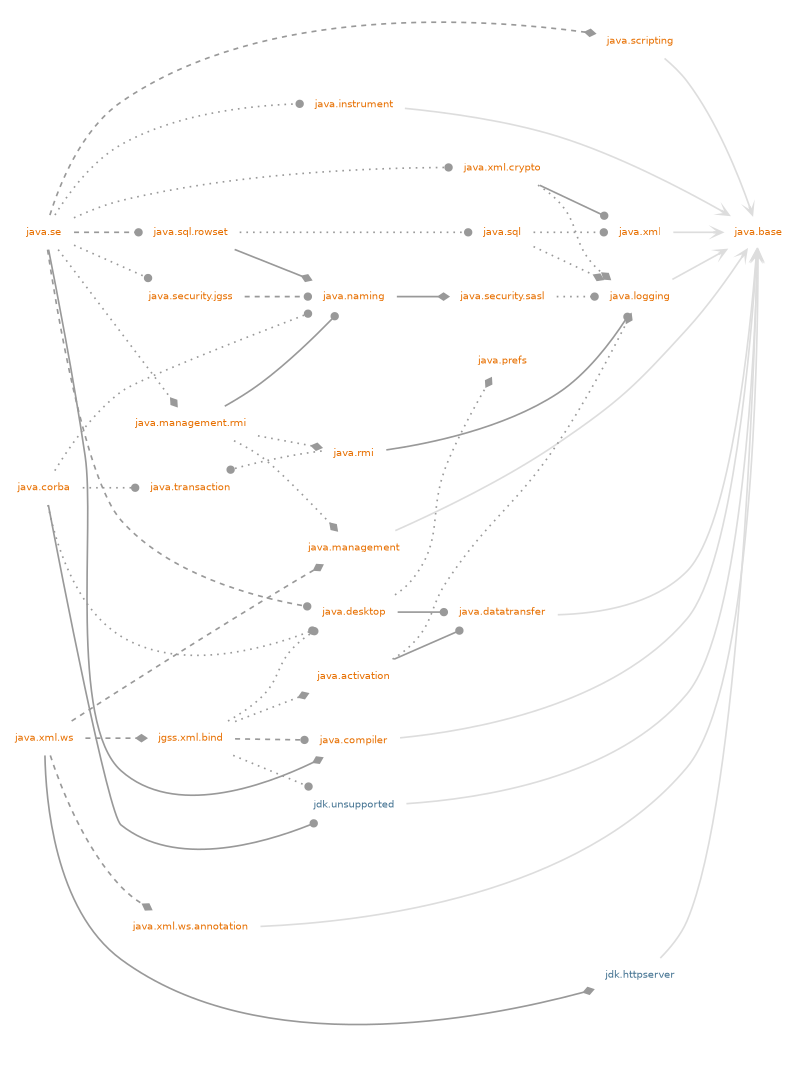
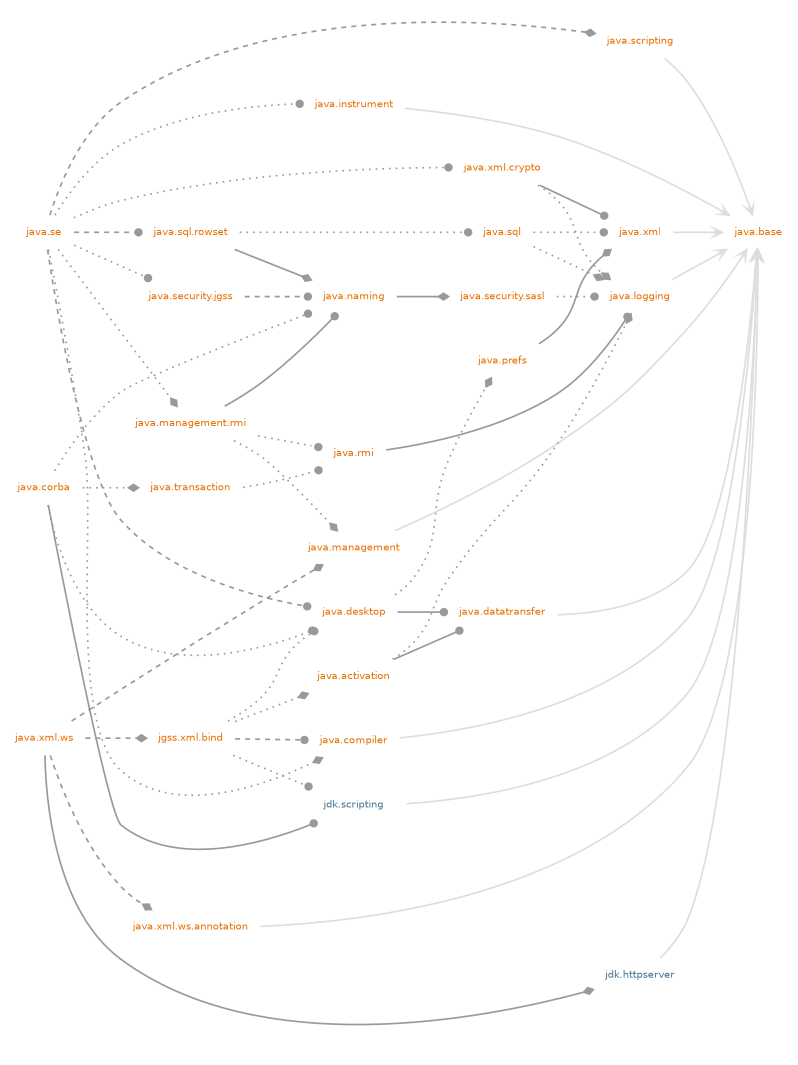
edge "java.prefs" -> "java.xml": added
edge "java.management.rmi" -> "java.rmi": arrowhead diamond -> dot
edge "java.rmi" -> "java.transaction": reversed
edge "java.corba" -> "java.transaction": arrowhead dot -> diamond
edge "java.se" -> "java.compiler": style solid -> dotted
node "jdk.unsupported": label "jdk.unsupported" -> "jdk.scripting"
